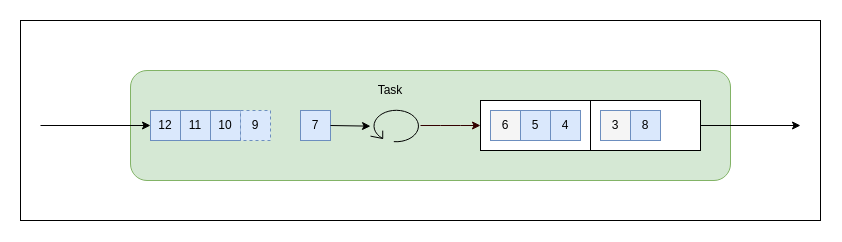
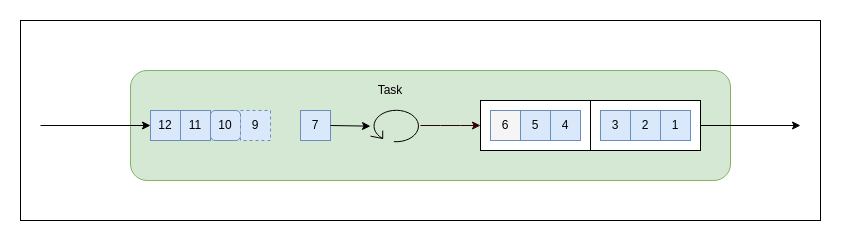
node "10": shape rectangle -> rounded rectangle
node "3": fillcolor #f5f5f5 -> #dae8fc
node "8": label "8" -> "2"
node "1": added
